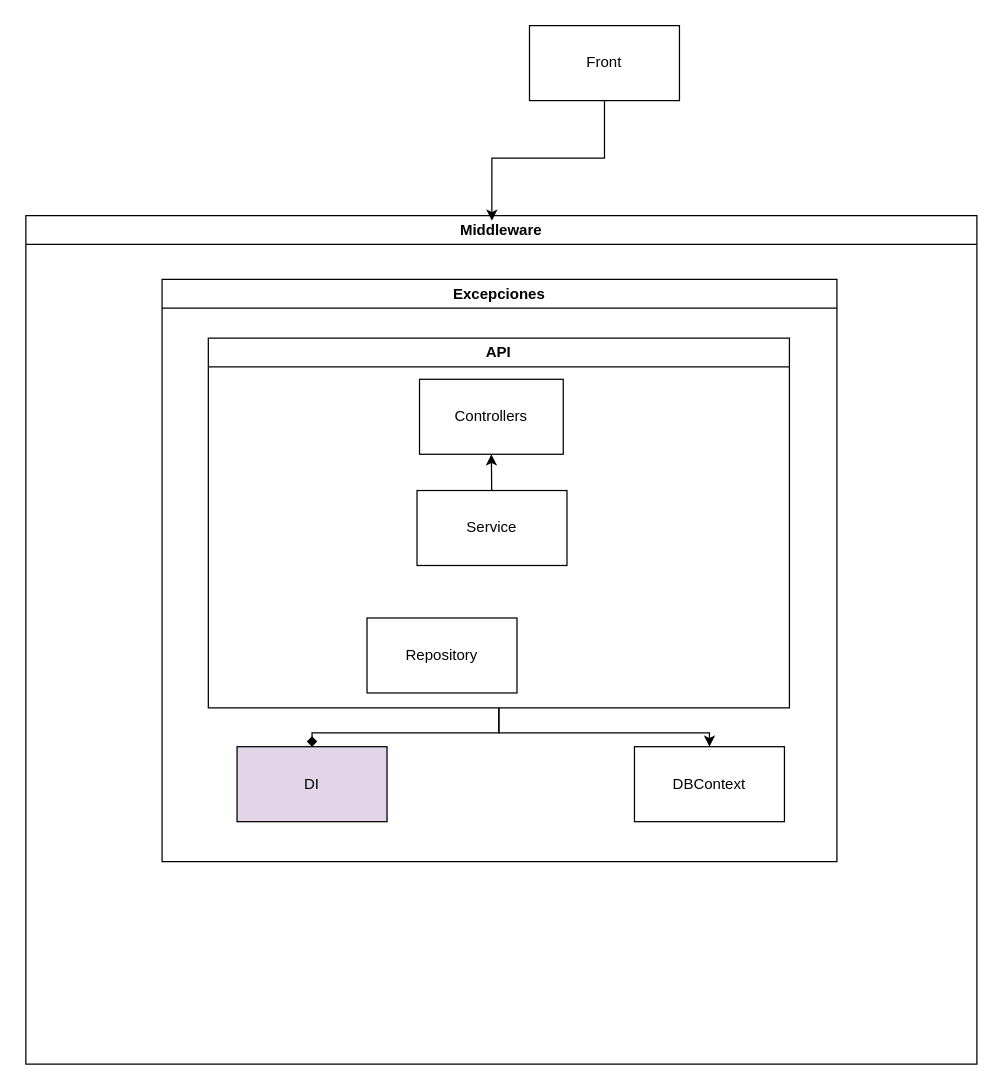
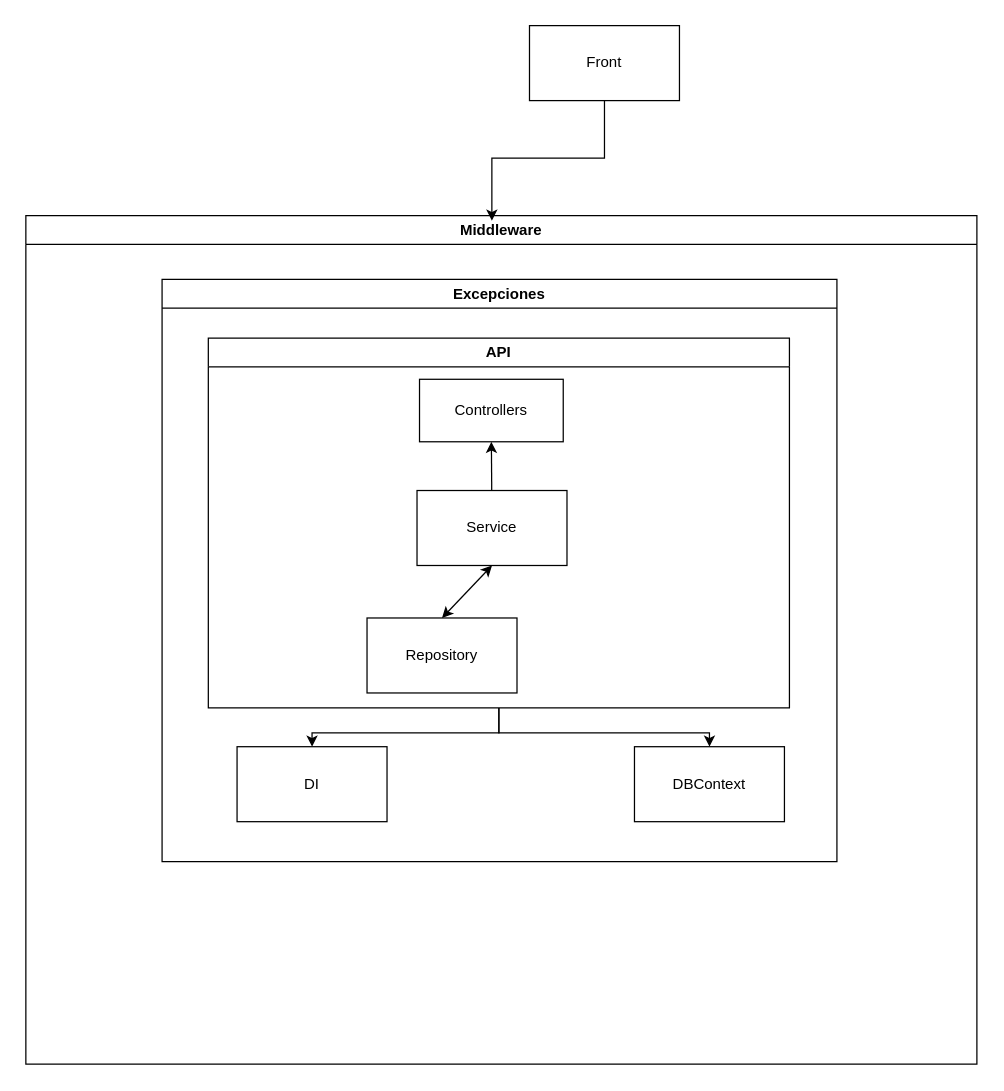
node "Controllers": size 144x75 -> 144x63
edge "Service" -- "Repository": added
edge "API" -> "DI": arrowhead diamond -> classic
node "DI": fillcolor #e1d5e7 -> #ffffff
